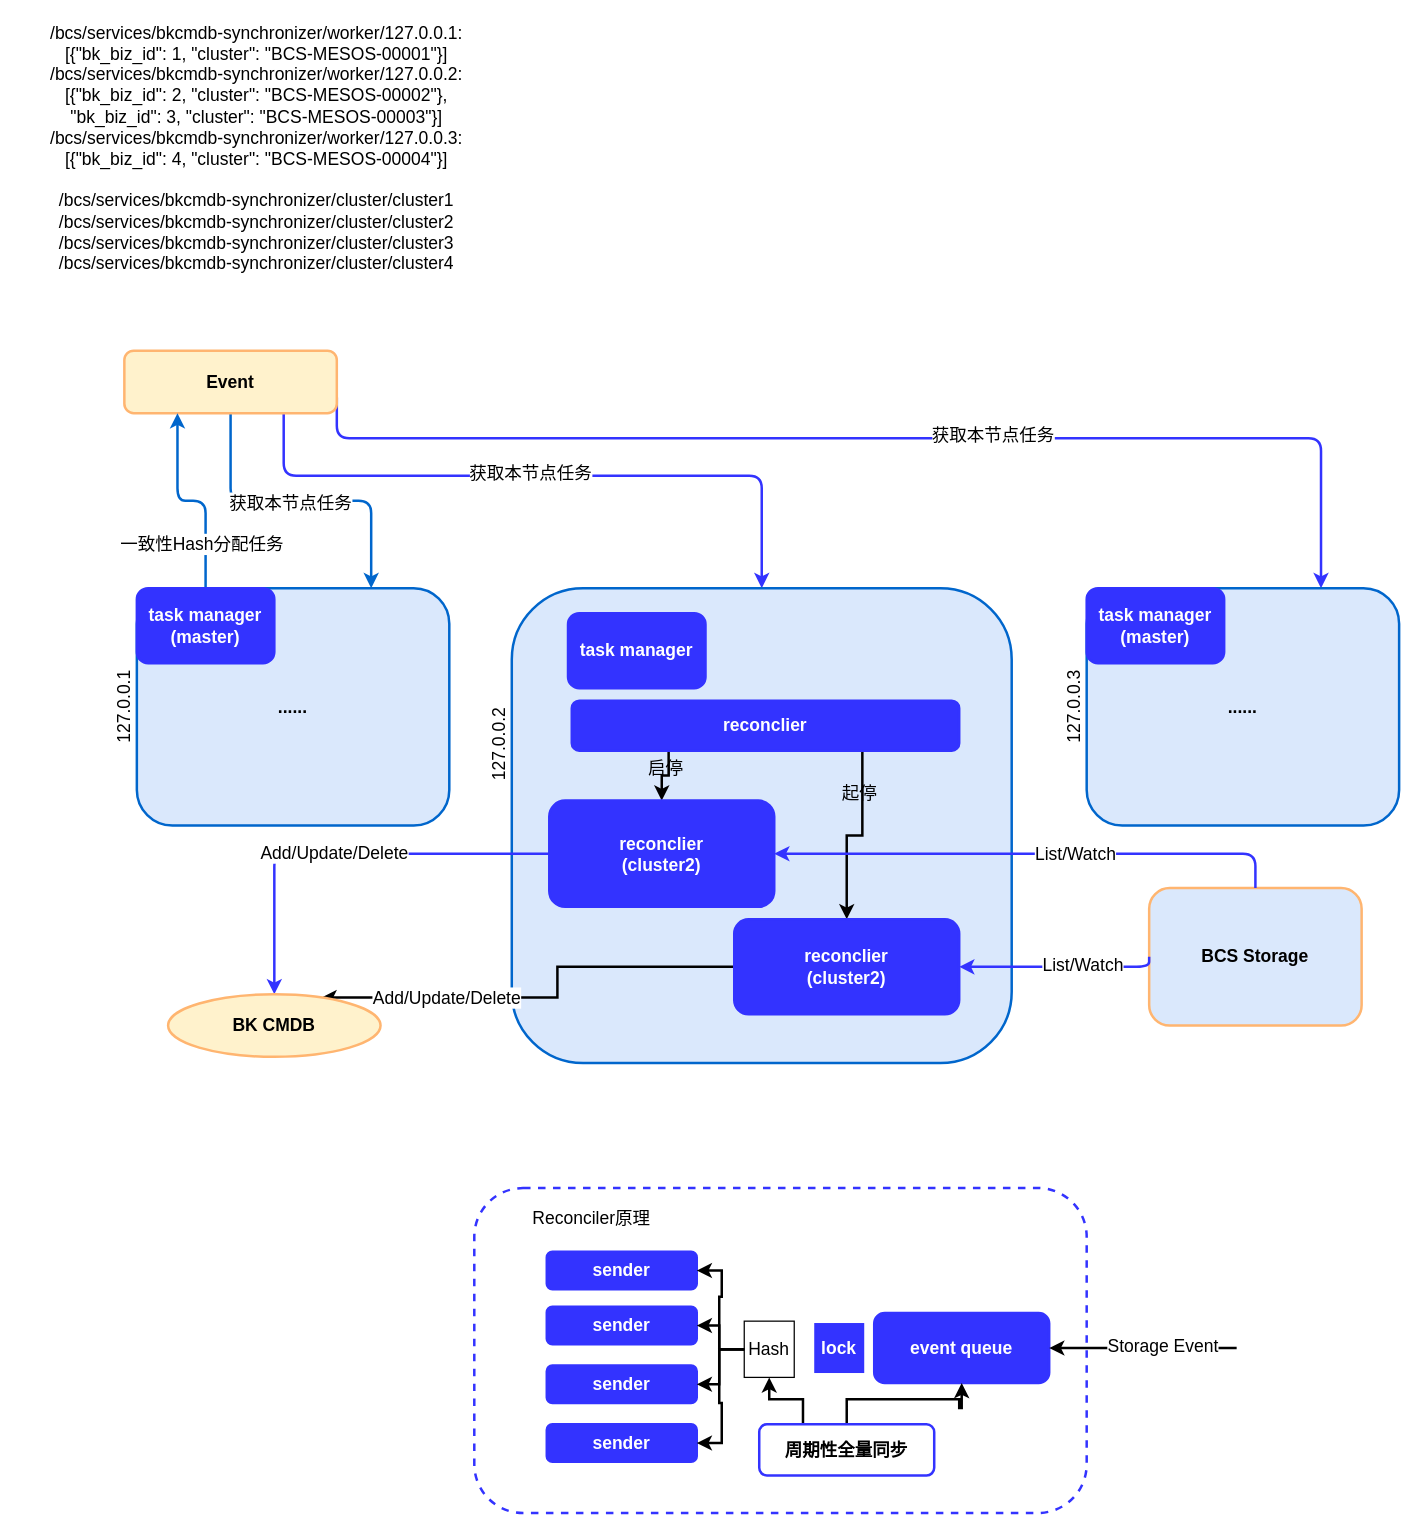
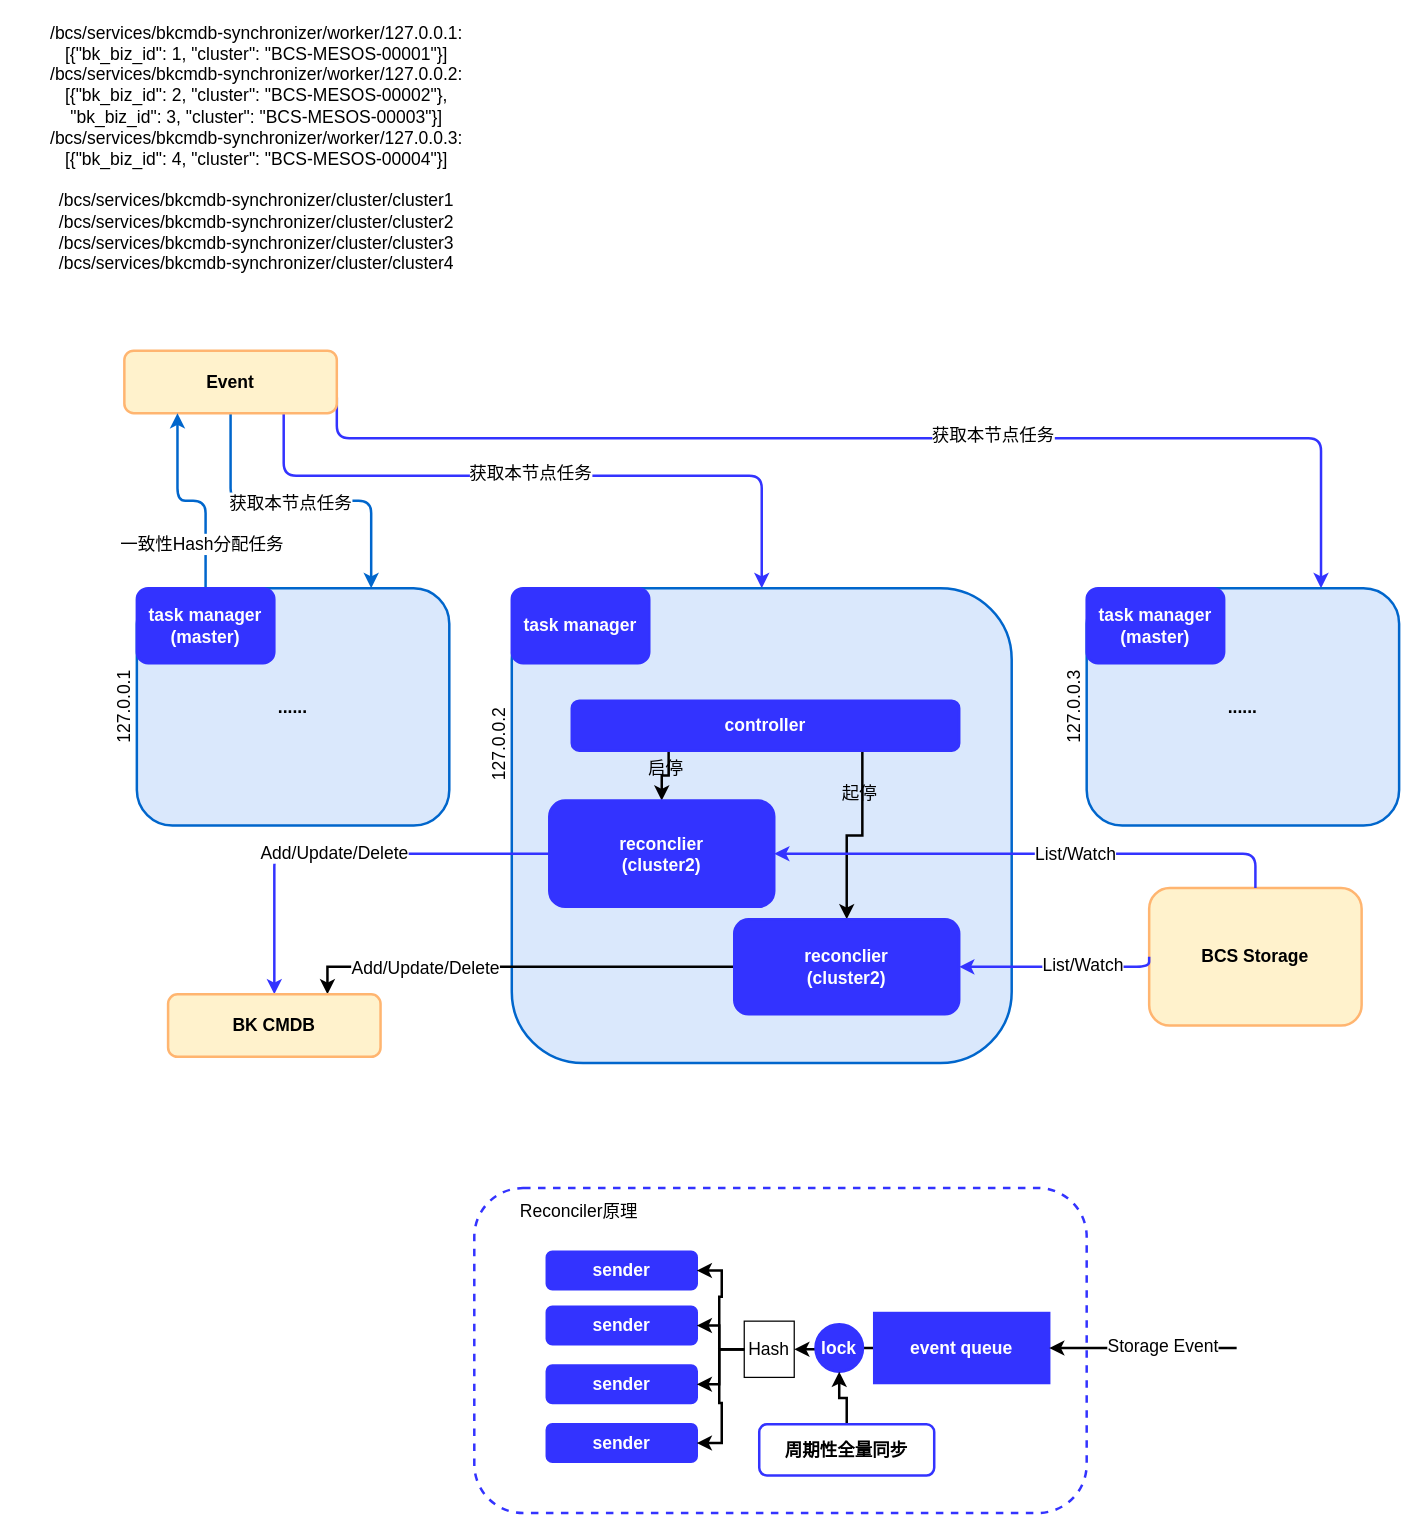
node "task manager": moved (637, 651) -> (581, 626)
node "reconclier": label "reconclier" -> "controller"
node "BCS Storage": fillcolor #dae8fc -> #fff2cc
node "BK CMDB": shape ellipse -> rounded rectangle
node "Reconciler原理": moved (592, 1218) -> (579, 1212)
node "lock": shape rectangle -> ellipse
edge "event queue" -> "Hash": added
node "event queue": shape rounded rectangle -> rectangle
edge "周期性全量同步" -> "Hash": removed
edge "周期性全量同步" -> "event queue": now "周期性全量同步" -> "lock"
